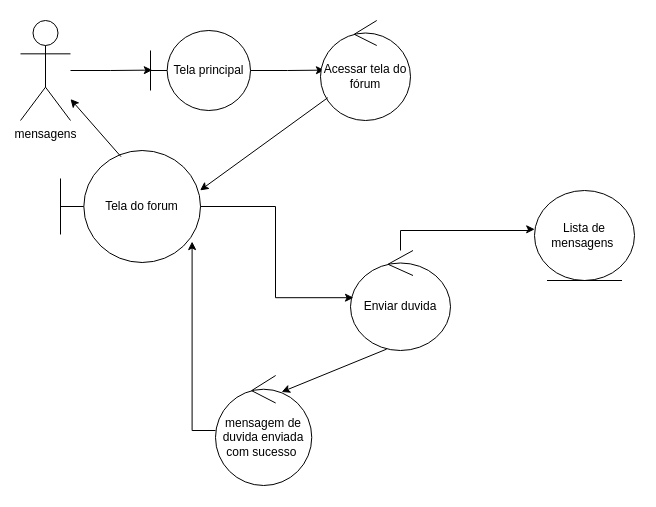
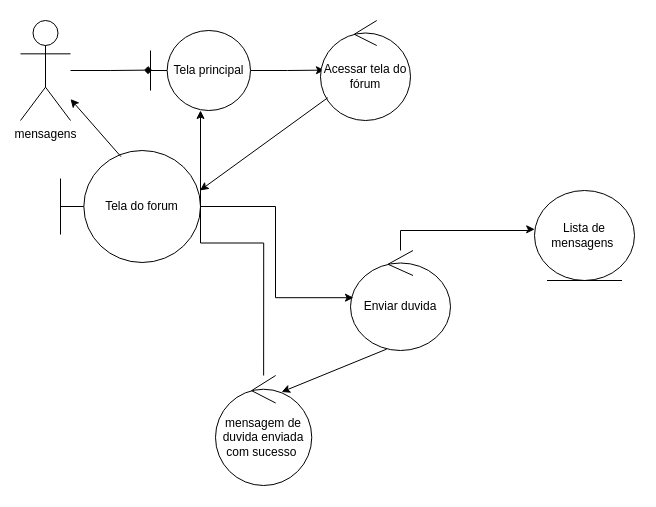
edge "mensagens" -> "Tela principal": arrowhead classic -> diamond
edge "mensagem de duvida enviada com sucesso" -> "Tela do forum": now "mensagem de duvida enviada com sucesso" -> "Tela principal"
